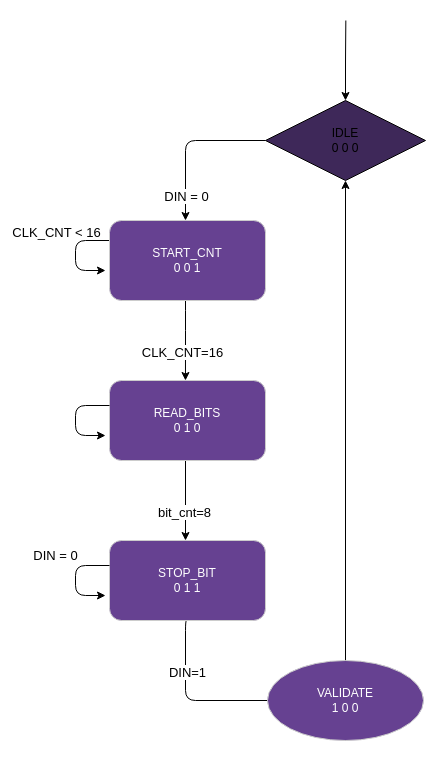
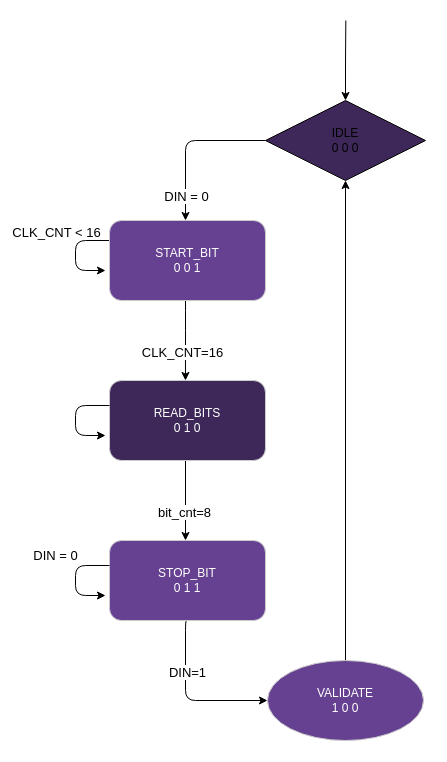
node "START_CNT 0 0 1": label "START_CNT 0 0 1" -> "START_BIT 0 0 1"
node "READ_BITS 0 1 0": fillcolor #664191 -> #3e2859
edge "STOP_BIT 0 1 1" -- "VALIDATE 1 0 0": arrowhead none -> classic
